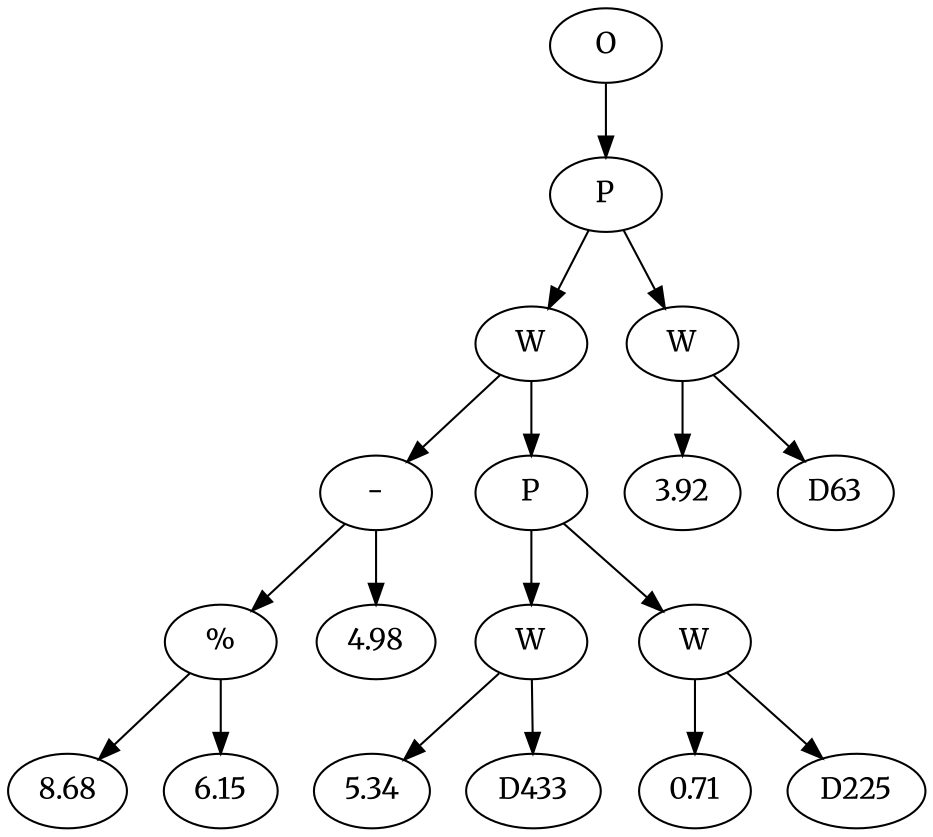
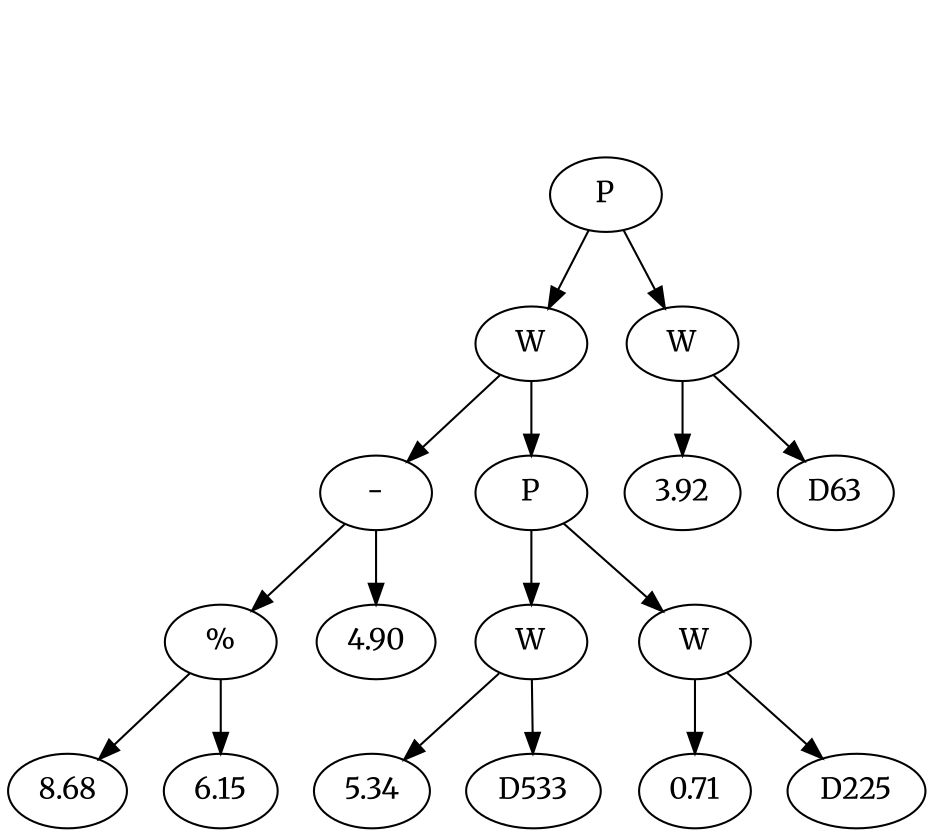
node "O": removed
node "4.98": label "4.98" -> "4.90"
node "D433": label "D433" -> "D533"
